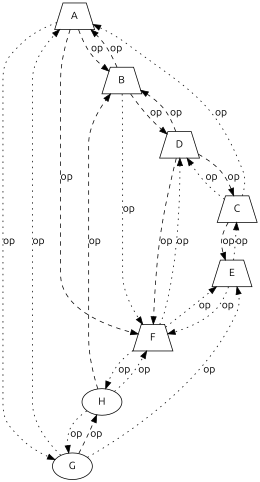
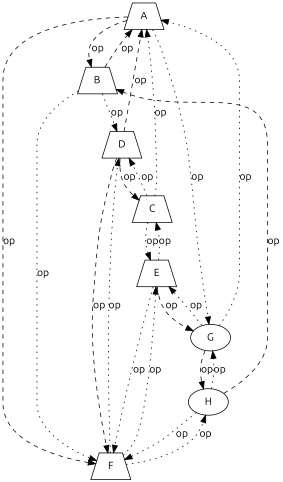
edge "D" -> "B": now "D" -> "A"
edge "B" -> "D": style dashed -> dotted
edge "C" -> "E": style dashed -> dotted
edge "E" -> "G": added, label "op"
